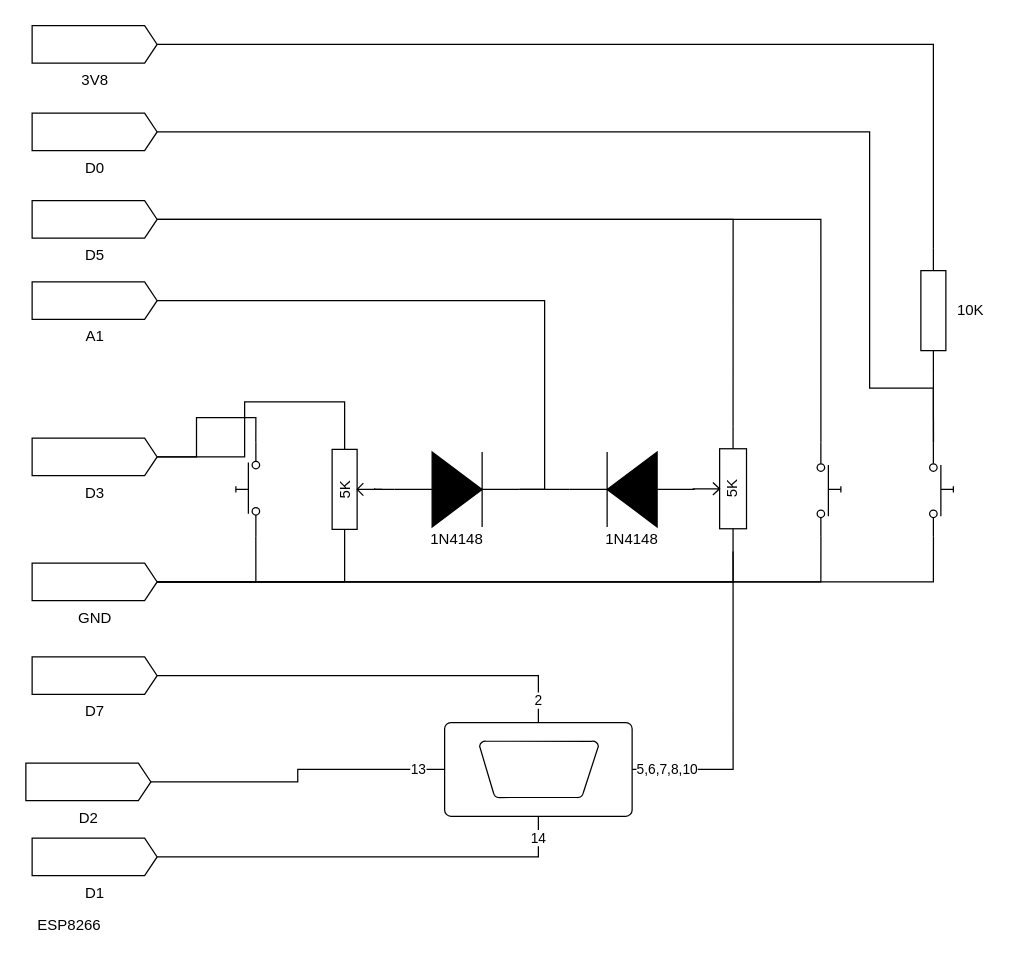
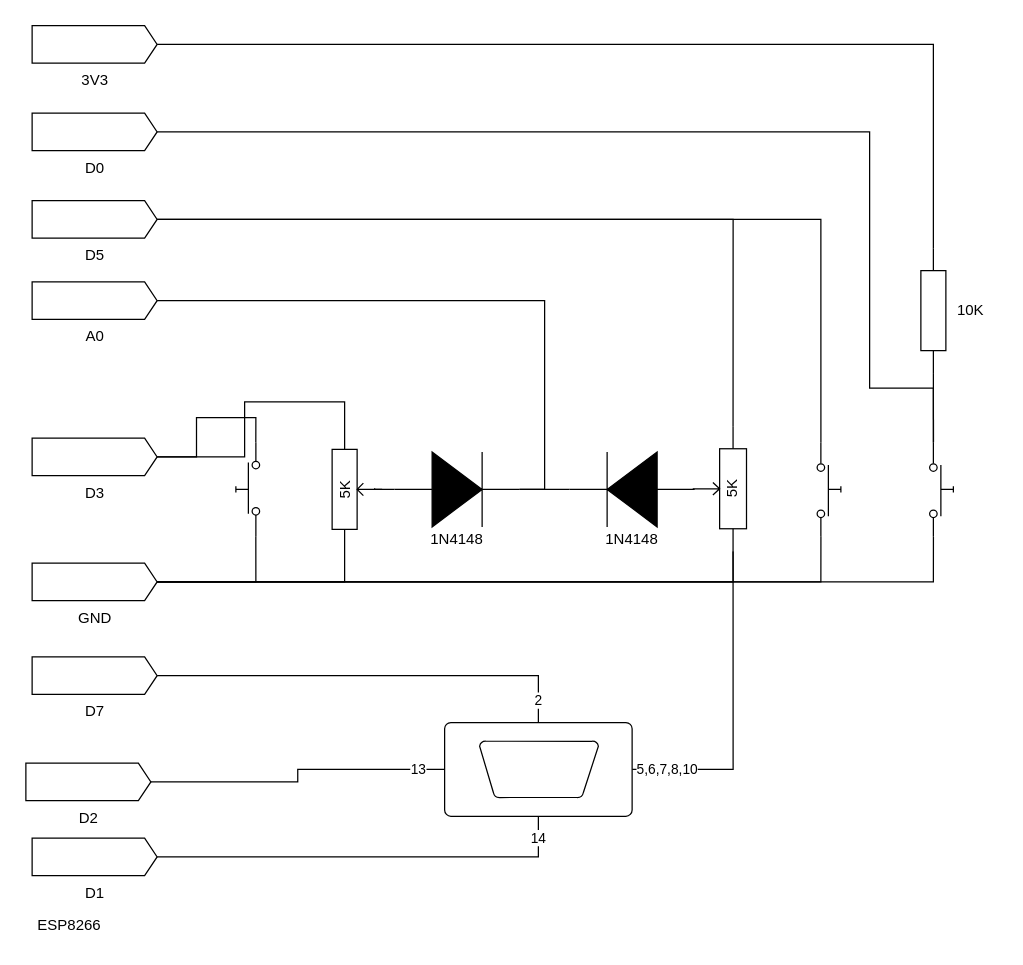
node "3V8": label "3V8" -> "3V3"
node "A1": label "A1" -> "A0"
